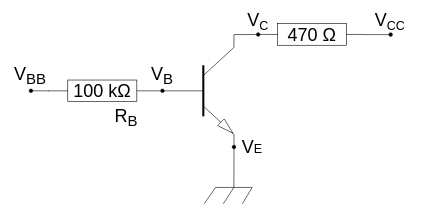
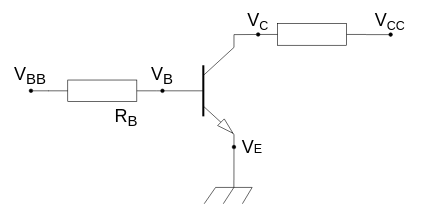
node "470 Ω": removed
node "100 kΩ": removed
